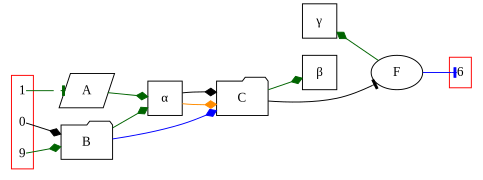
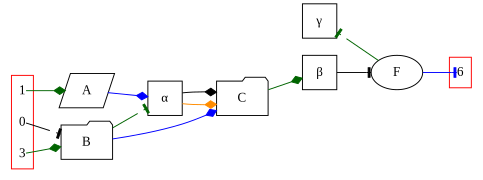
edge "F" -> "γ": arrowhead diamond -> tee
edge "1" -> "A": arrowhead tee -> diamond
edge "A" -> "α": color darkgreen -> blue
edge "C" -> "F": now "β" -> "F"
edge "B" -> "α": arrowhead diamond -> tee
edge "0" -> "B": arrowhead diamond -> tee
node "9": label "9" -> "3"
